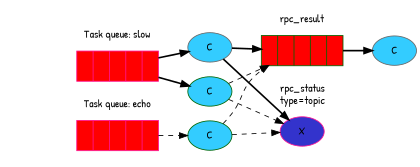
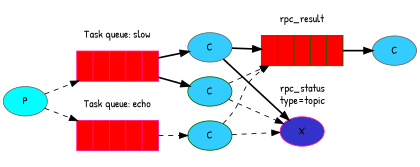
node "P": added
